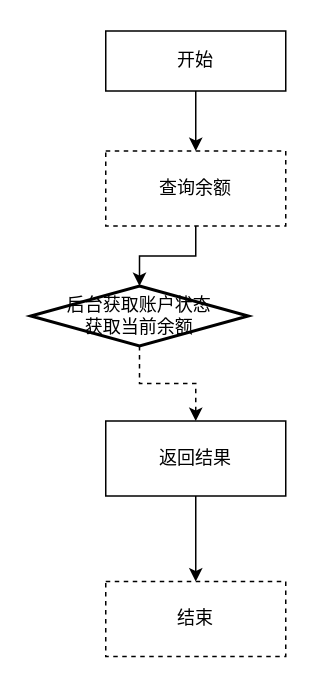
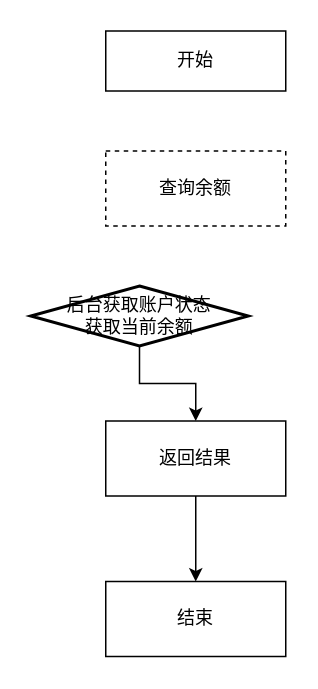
edge "开始" -> "查询余额": removed
edge "查询余额" -> "后台获取账户状态 获取当前余额": removed
edge "后台获取账户状态 获取当前余额" -> "返回结果": style dashed -> solid
node "结束": style dashed -> solid
